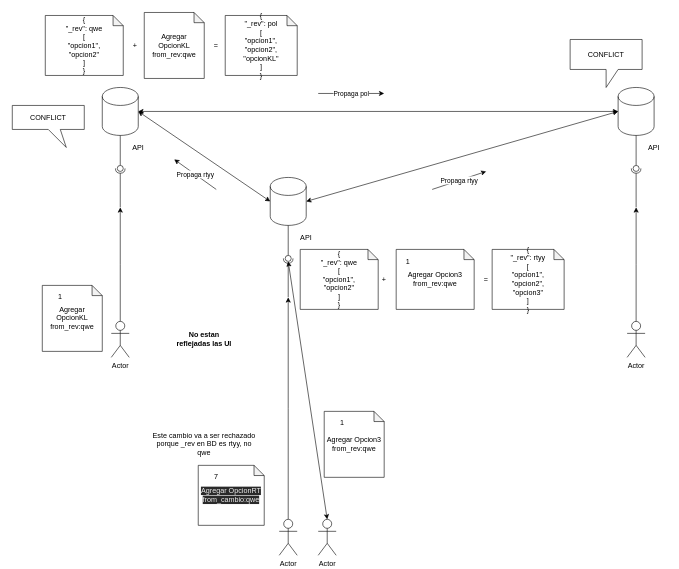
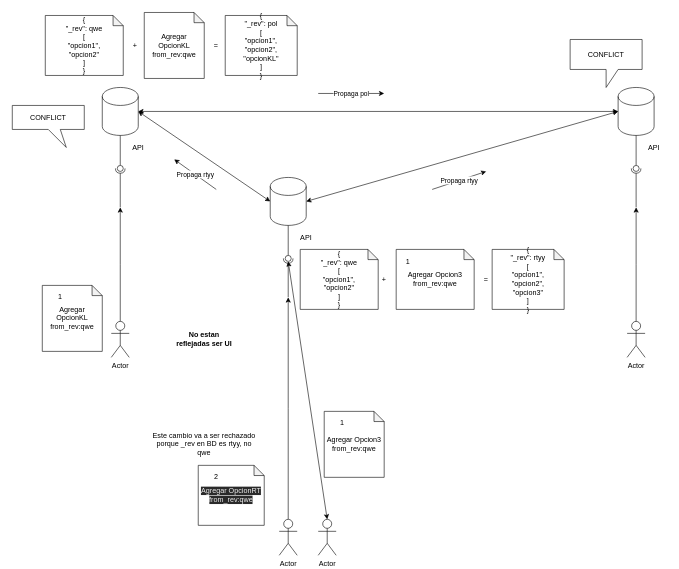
node "No estan reflejadas las UI": label "No estan reflejadas las UI" -> "No estan reflejadas ser UI"
node "7": label "7" -> "2"
node "Agregar OpcionRTfrom_cambio:qwe": label "Agregar OpcionRTfrom_cambio:qwe" -> "Agregar OpcionRTfrom_rev:qwe"
